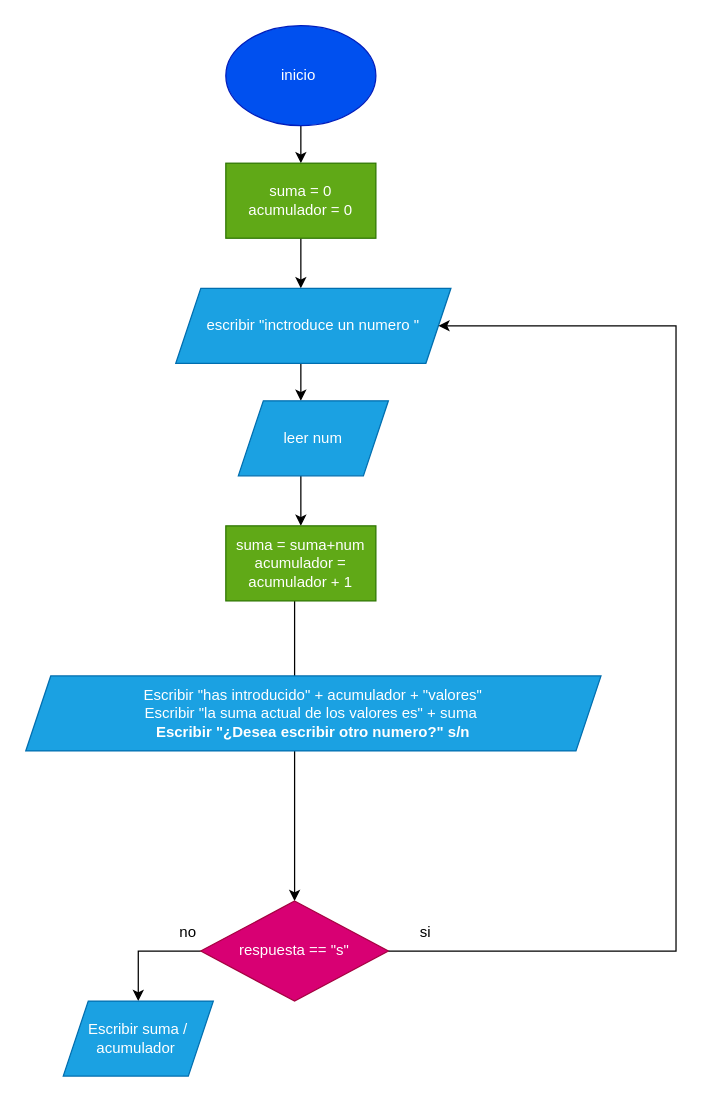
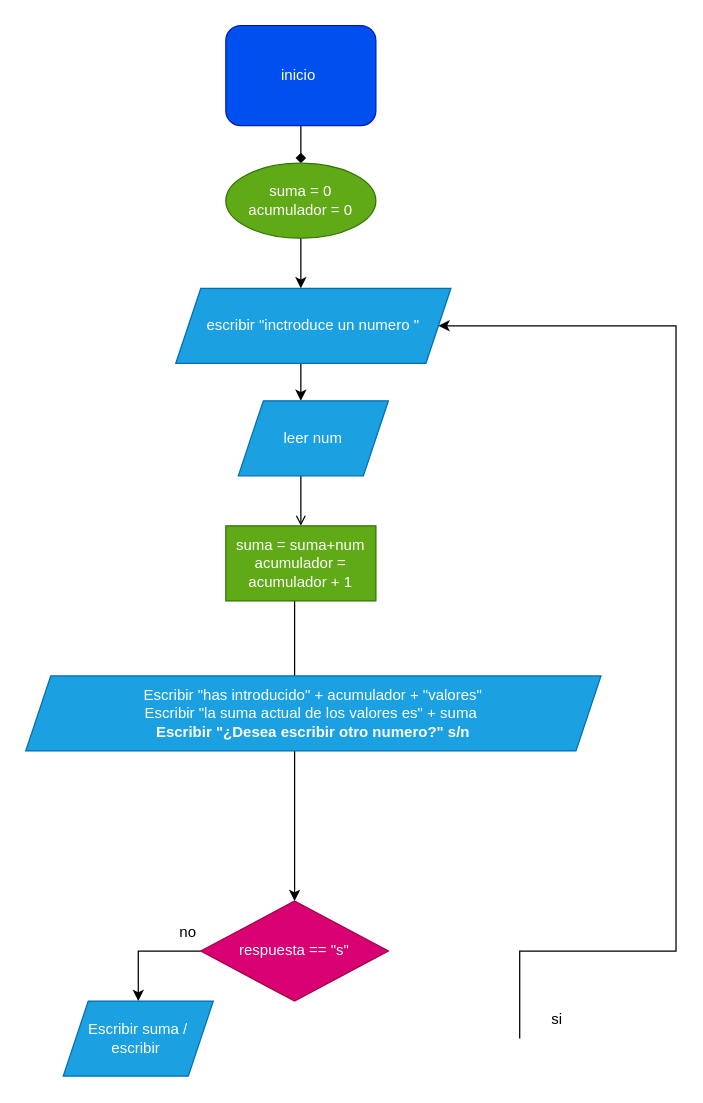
node "inicio": shape ellipse -> rounded rectangle
edge "inicio" -> "suma = 0 acumulador = 0": arrowhead classic -> diamond
node "suma = 0 acumulador = 0": shape rectangle -> ellipse
edge "leer num" -> "suma = suma+num acumulador = acumulador + 1": arrowhead classic -> open
node "si": moved (426, 932) -> (557, 1019)
node "Escribir suma / acumulador": label "Escribir suma / acumulador" -> "Escribir suma / escribir"
